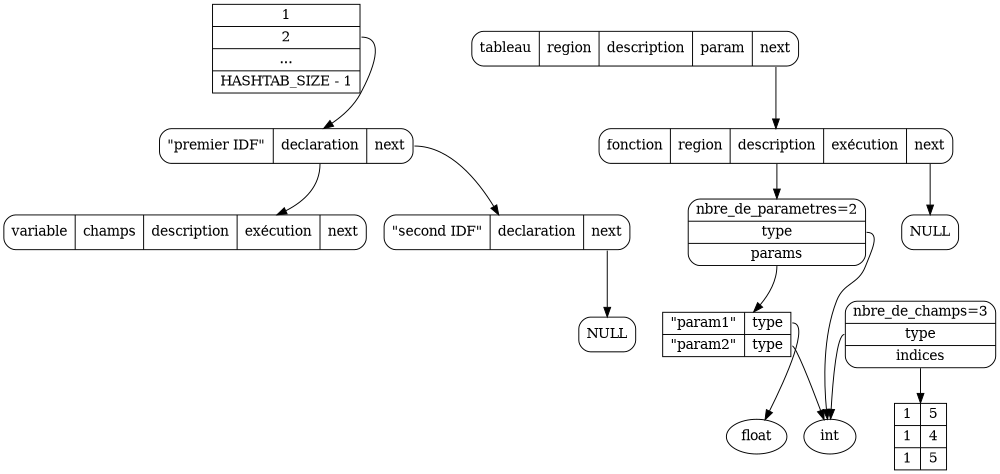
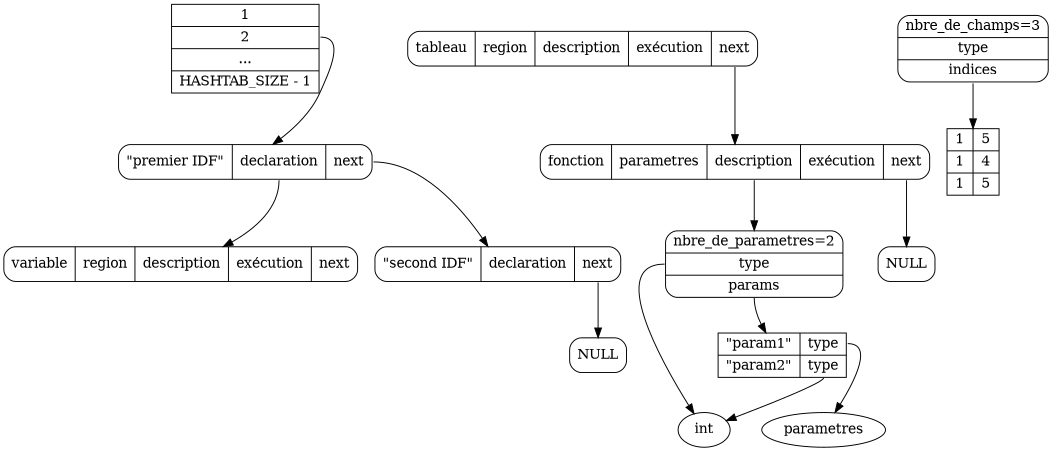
node "tableau": text "param" -> "exécution"
node "fonction": text "region" -> "parametres"
node "variable": text "champs" -> "region"
edge "nbre_de_champs=3" -> "int": removed
node "float": label "float" -> "parametres"
